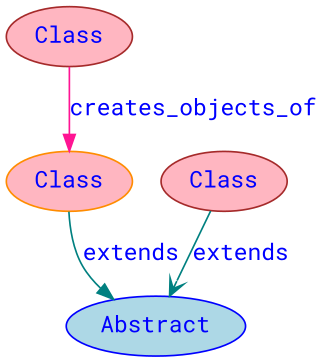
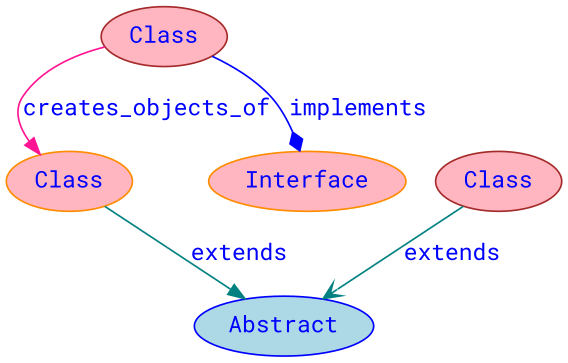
node "Interface": added
